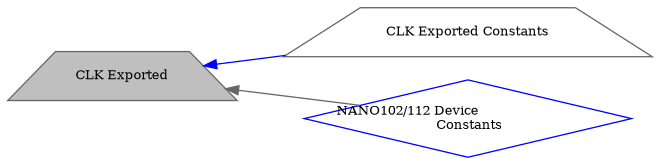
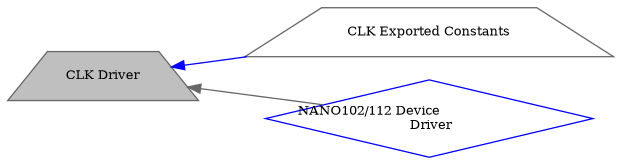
node "CLK Exported": label "CLK Exported" -> "CLK Driver"
node "NANO102/112 Device Constants": label "NANO102/112 Device Constants" -> "NANO102/112 Device Driver"
